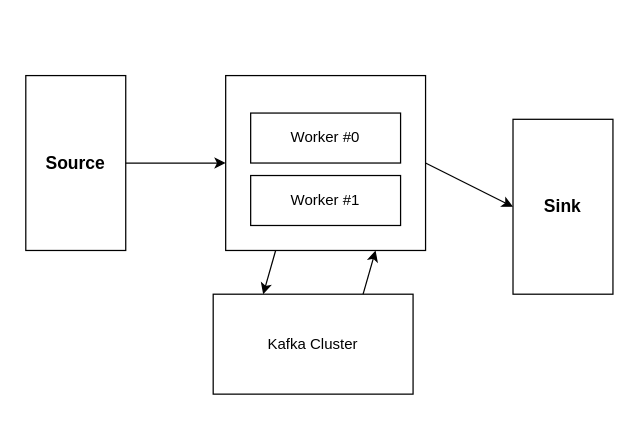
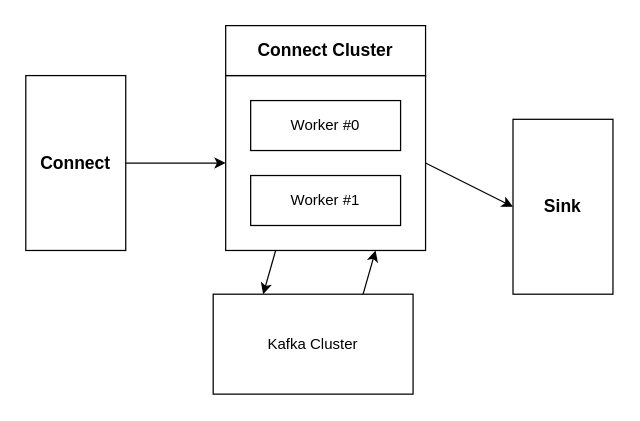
node "Connect Cluster": added
node "Worker #0": moved (326, 138) -> (326, 126)
node "Source": label "Source" -> "Connect"
